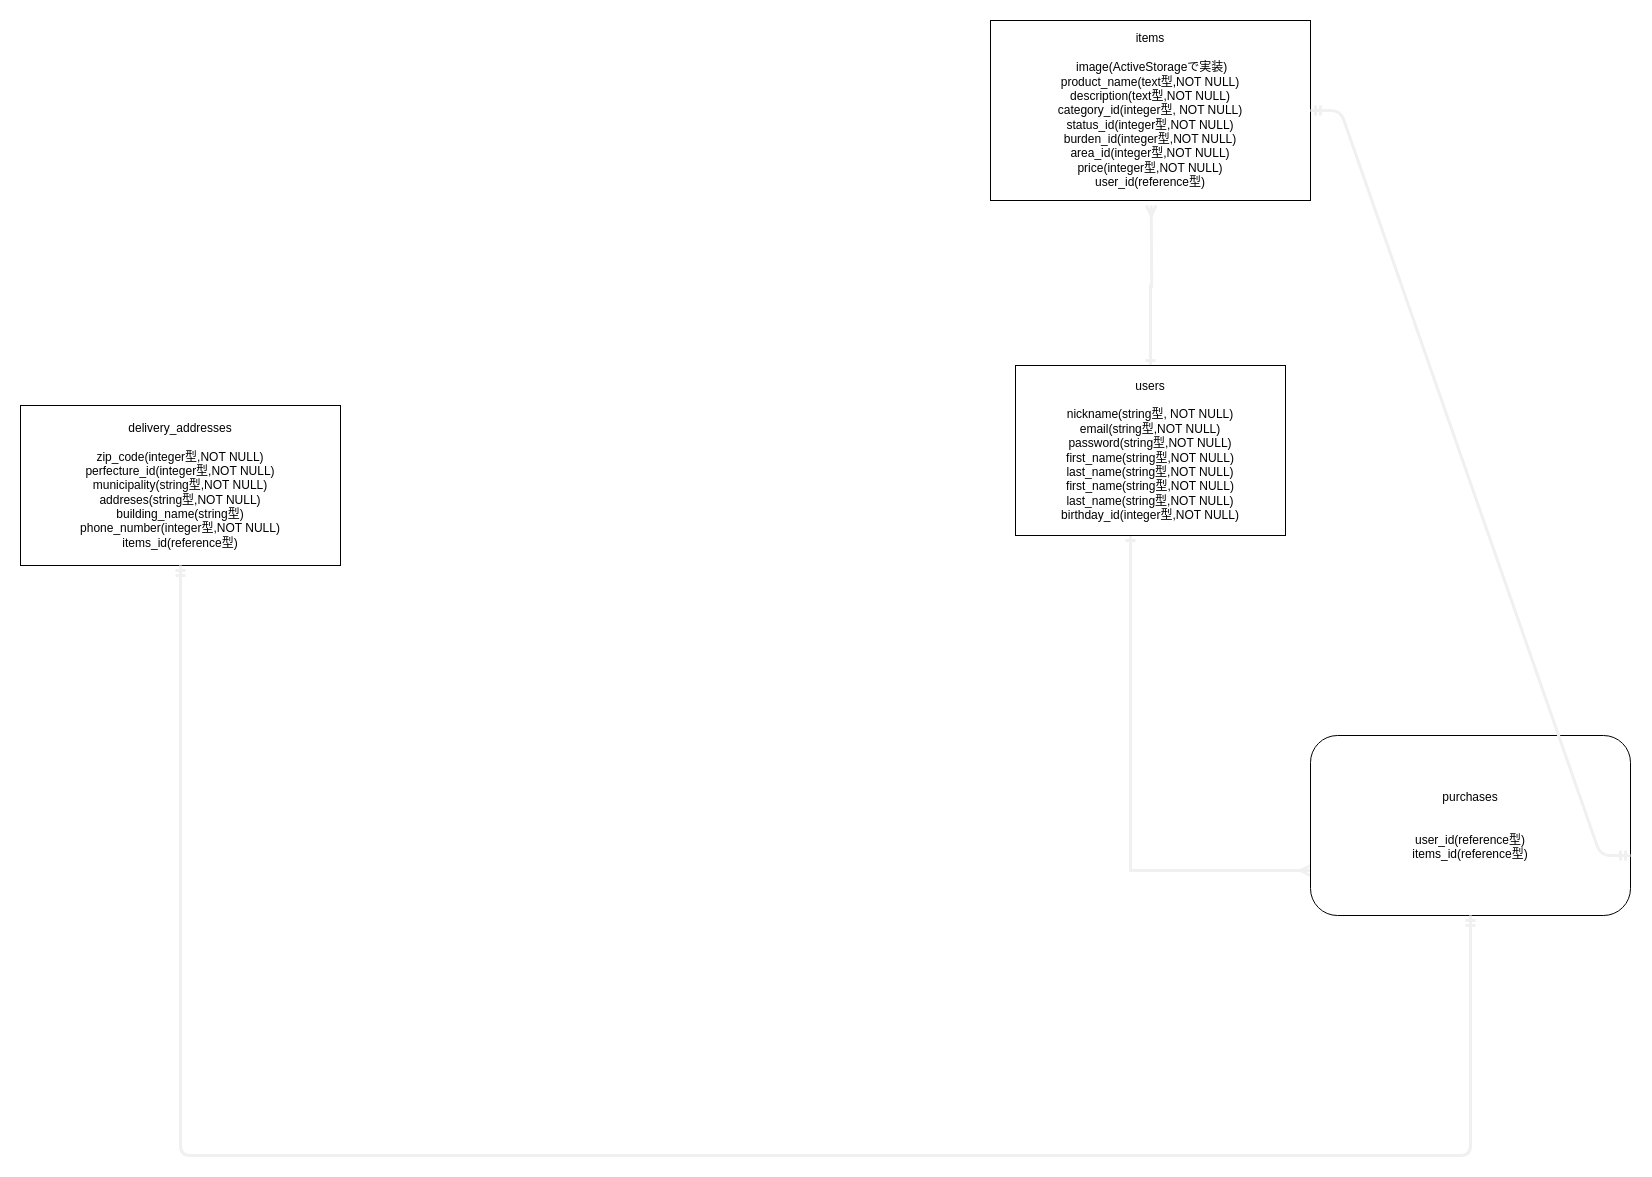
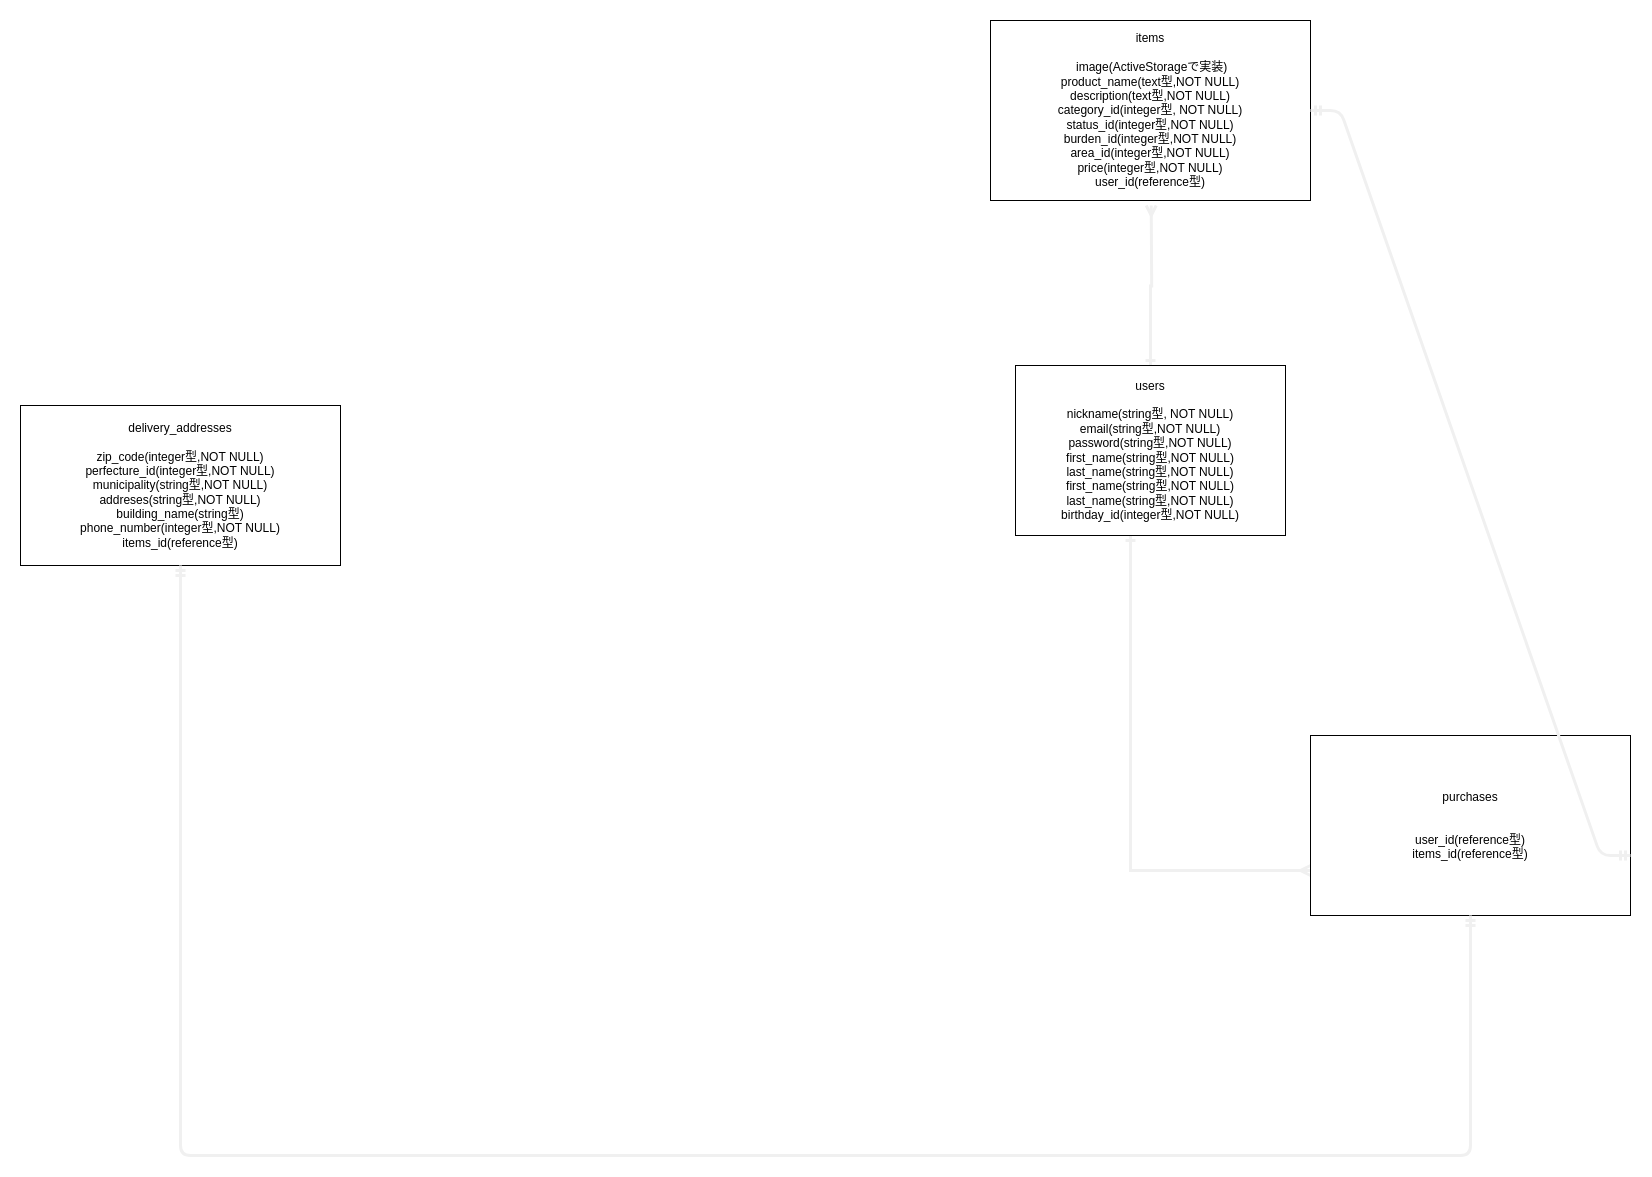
node "purchases user_id(reference型) items_id(reference型)": shape rounded rectangle -> rectangle
